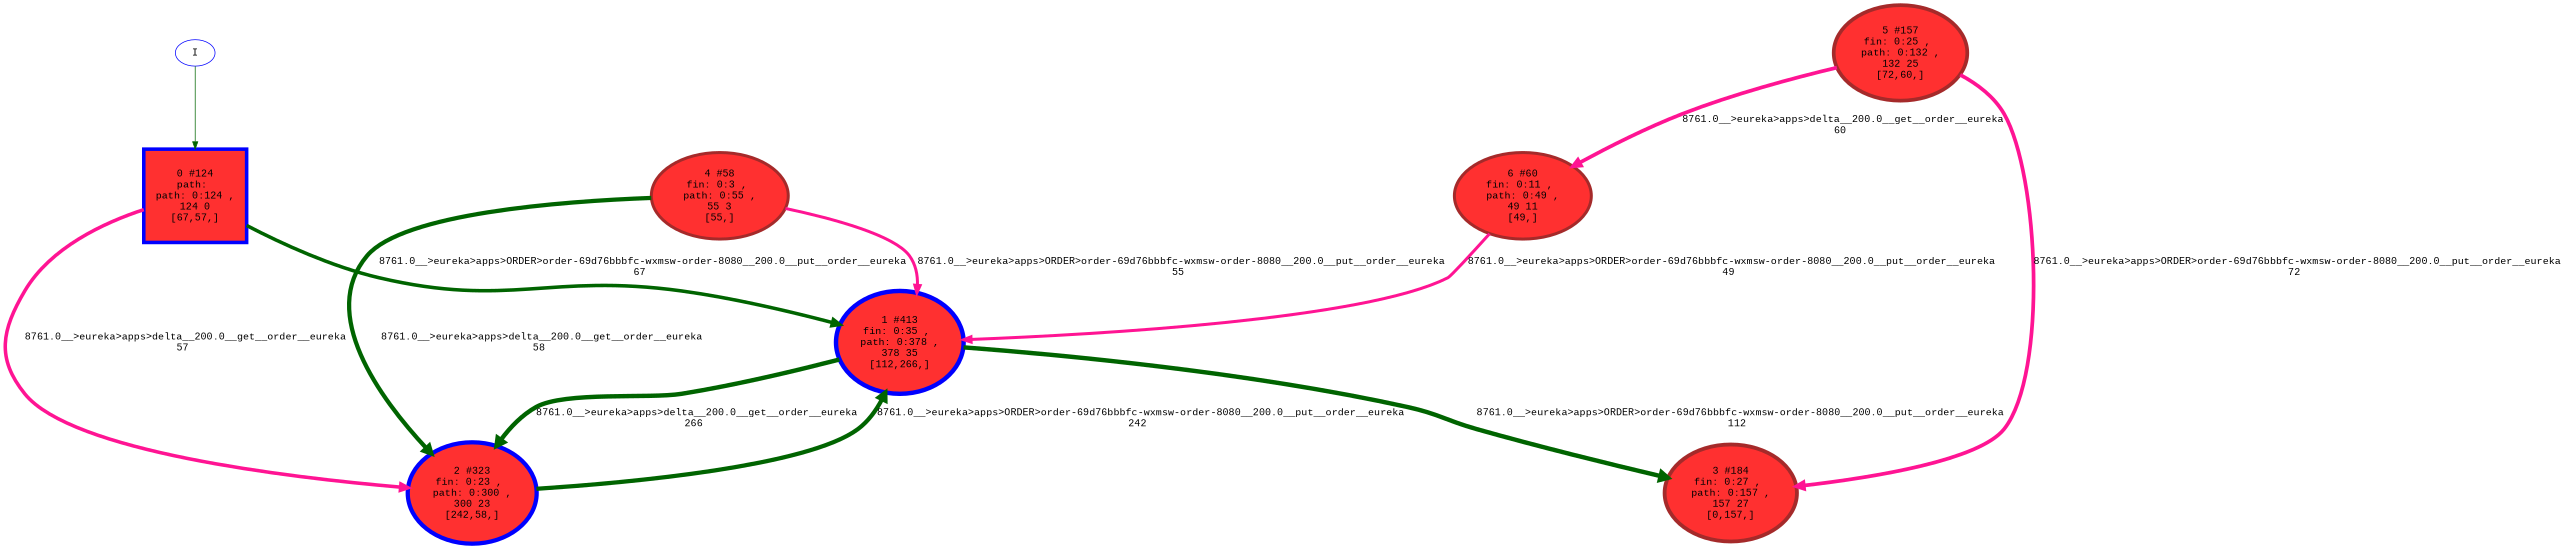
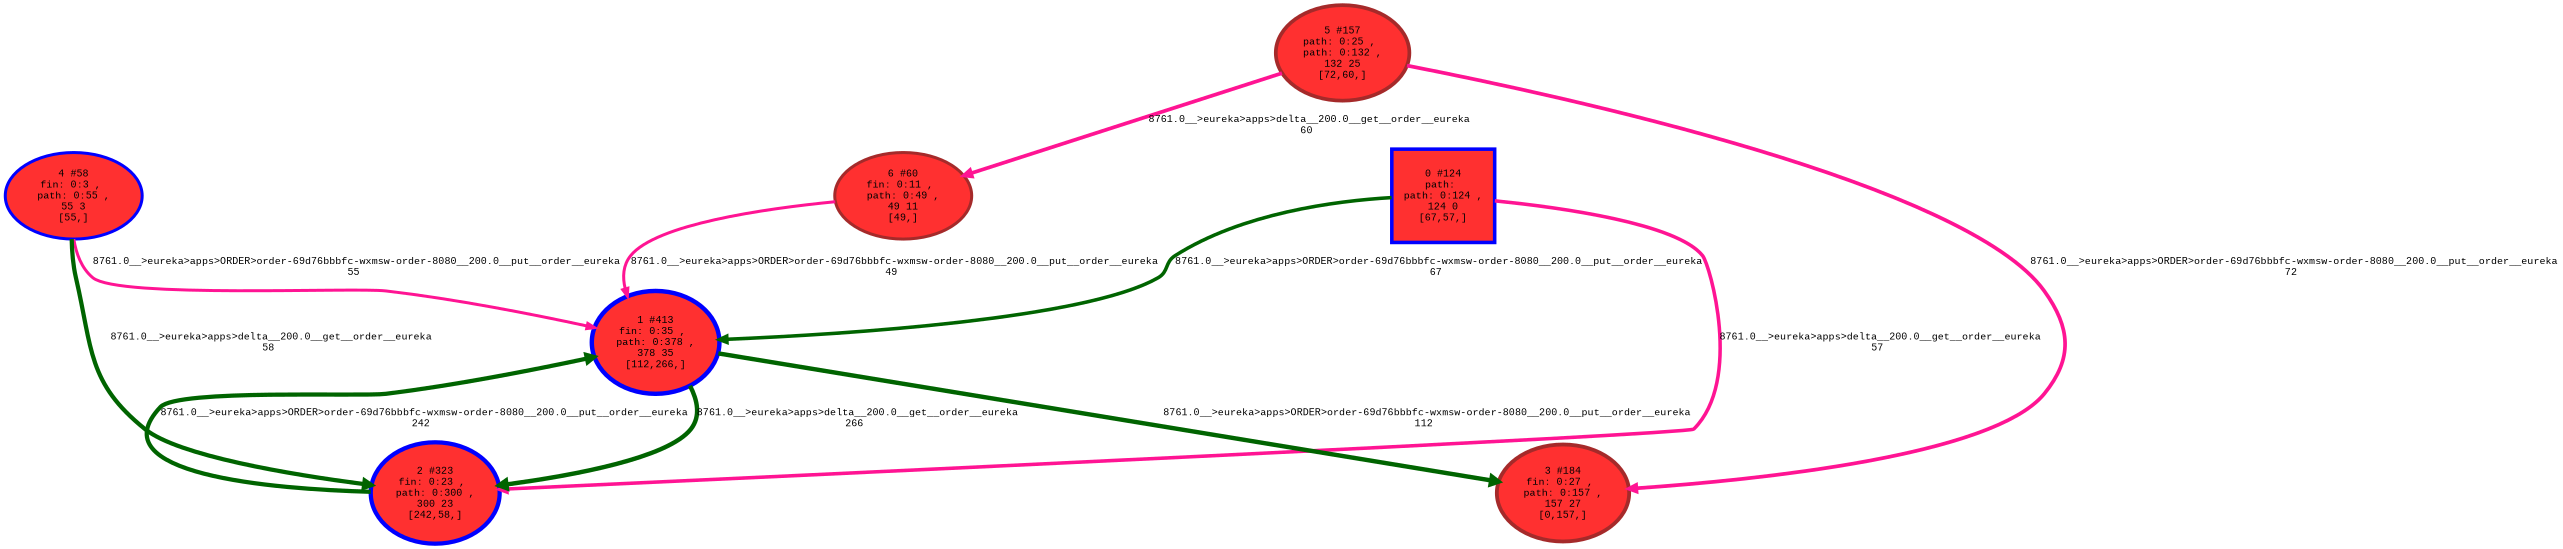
node "I": removed
node "5 #157 fin: 0:25 , path: 0:132 , 132 25 [72,60,]": label "5 #157 fin: 0:25 , path: 0:132 , 132 25 [72,60,]" -> "5 #157 path: 0:25 , path: 0:132 , 132 25 [72,60,]"
node "4 #58 fin: 0:3 , path: 0:55 , 55 3 [55,]": color brown -> blue
